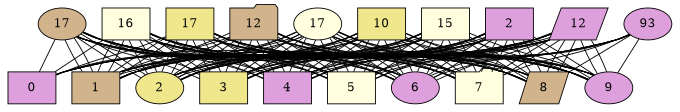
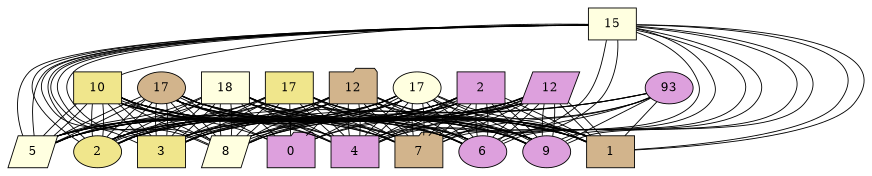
node "16": label "16" -> "18"
edge "15" -- "0": now "15" -- "10"
edge "93" -- "5": removed
node "0": shape box -> folder
node "5": shape box -> parallelogram
node "7": fillcolor lightyellow -> tan
node "8": fillcolor tan -> lightyellow
